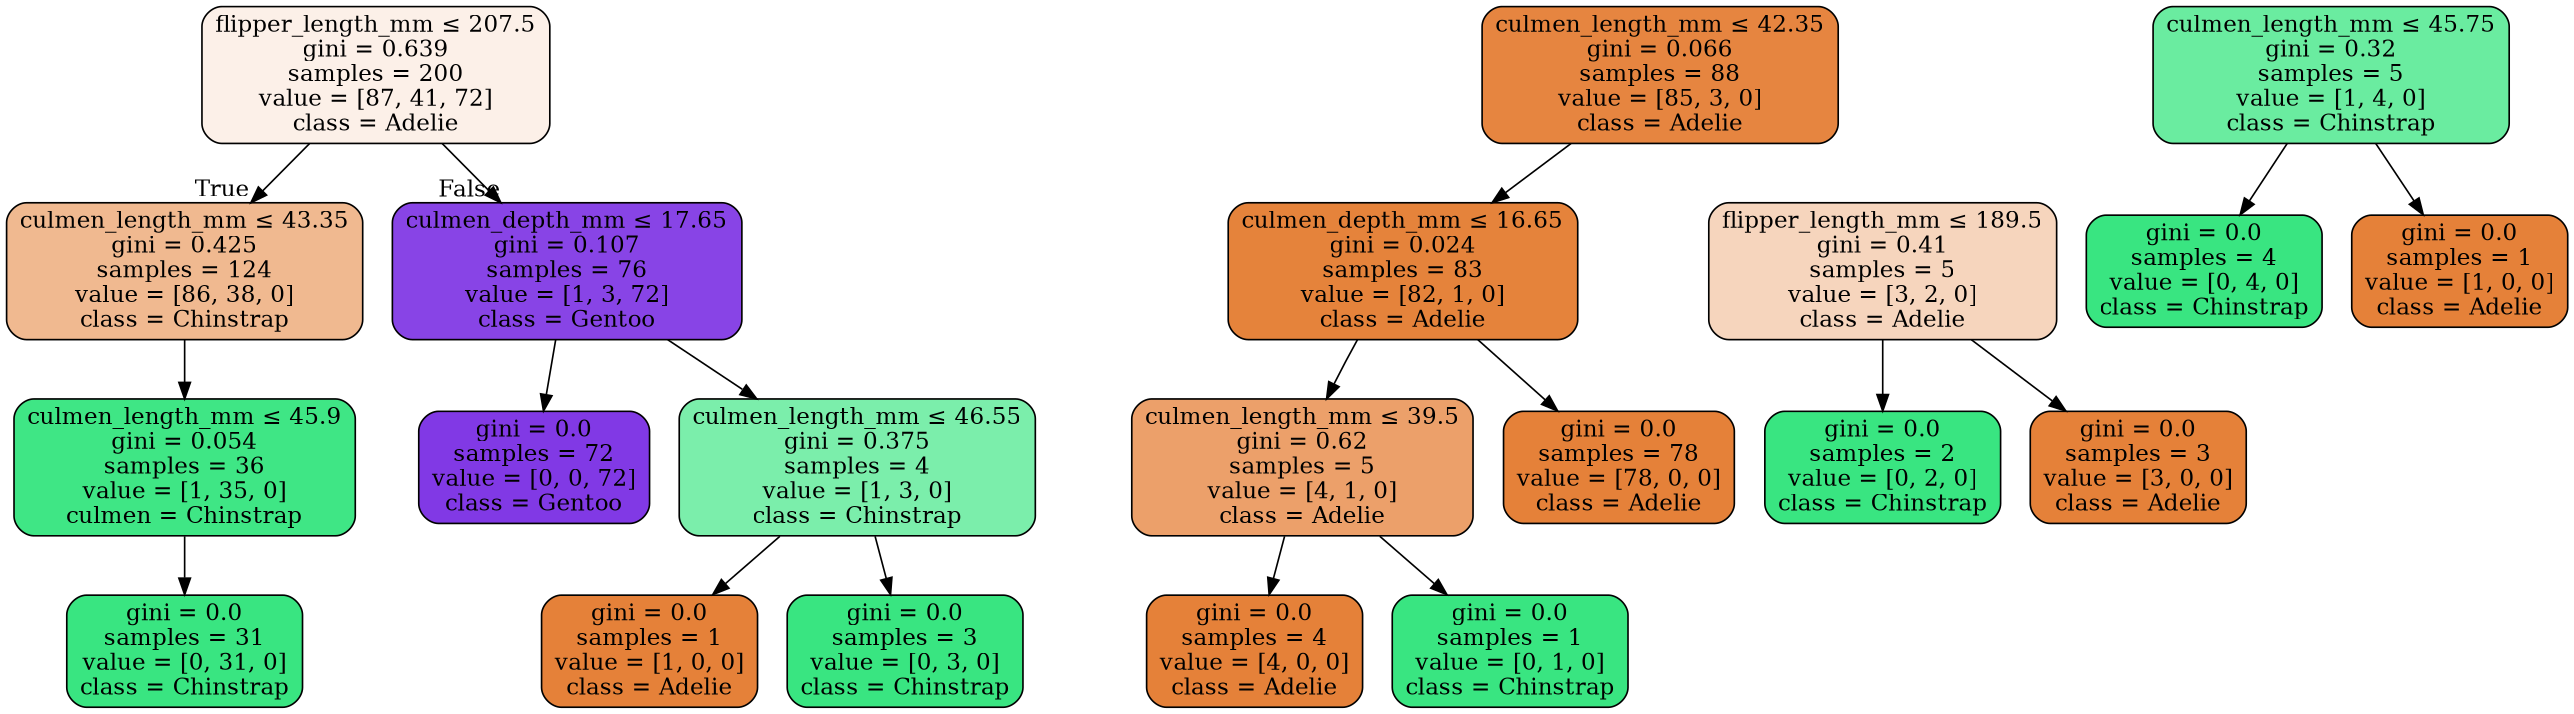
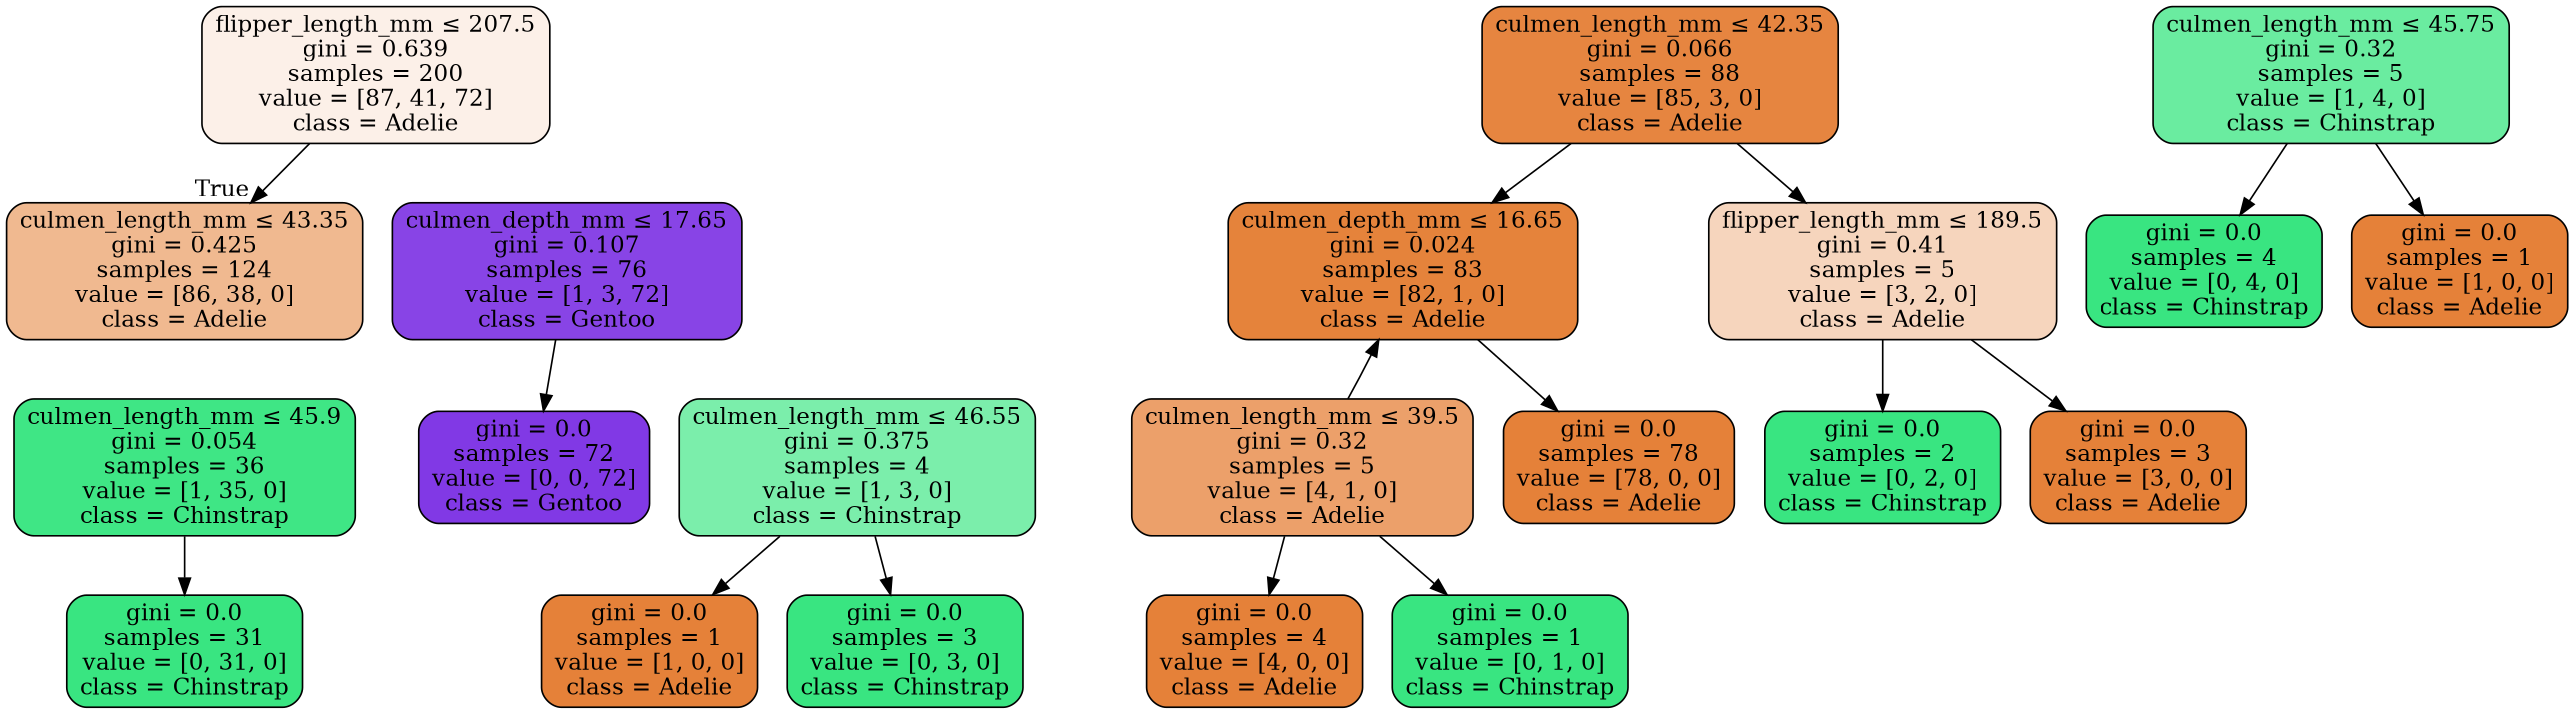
edge "flipper_length_mm ≤ 207.5" -> "culmen_depth_mm ≤ 17.65": removed
edge "culmen_length_mm ≤ 42.35" -> "flipper_length_mm ≤ 189.5": added
node "culmen_length_mm ≤ 43.35": text "class = Chinstrap" -> "class = Adelie"
edge "culmen_length_mm ≤ 43.35" -> "culmen_length_mm ≤ 45.9": removed
edge "culmen_depth_mm ≤ 16.65" -> "culmen_length_mm ≤ 39.5": reversed
edge "culmen_depth_mm ≤ 17.65" -> "culmen_length_mm ≤ 46.55": removed
node "culmen_length_mm ≤ 39.5": text "gini = 0.62" -> "gini = 0.32"
node "culmen_length_mm ≤ 45.9": text "culmen = Chinstrap" -> "class = Chinstrap"
